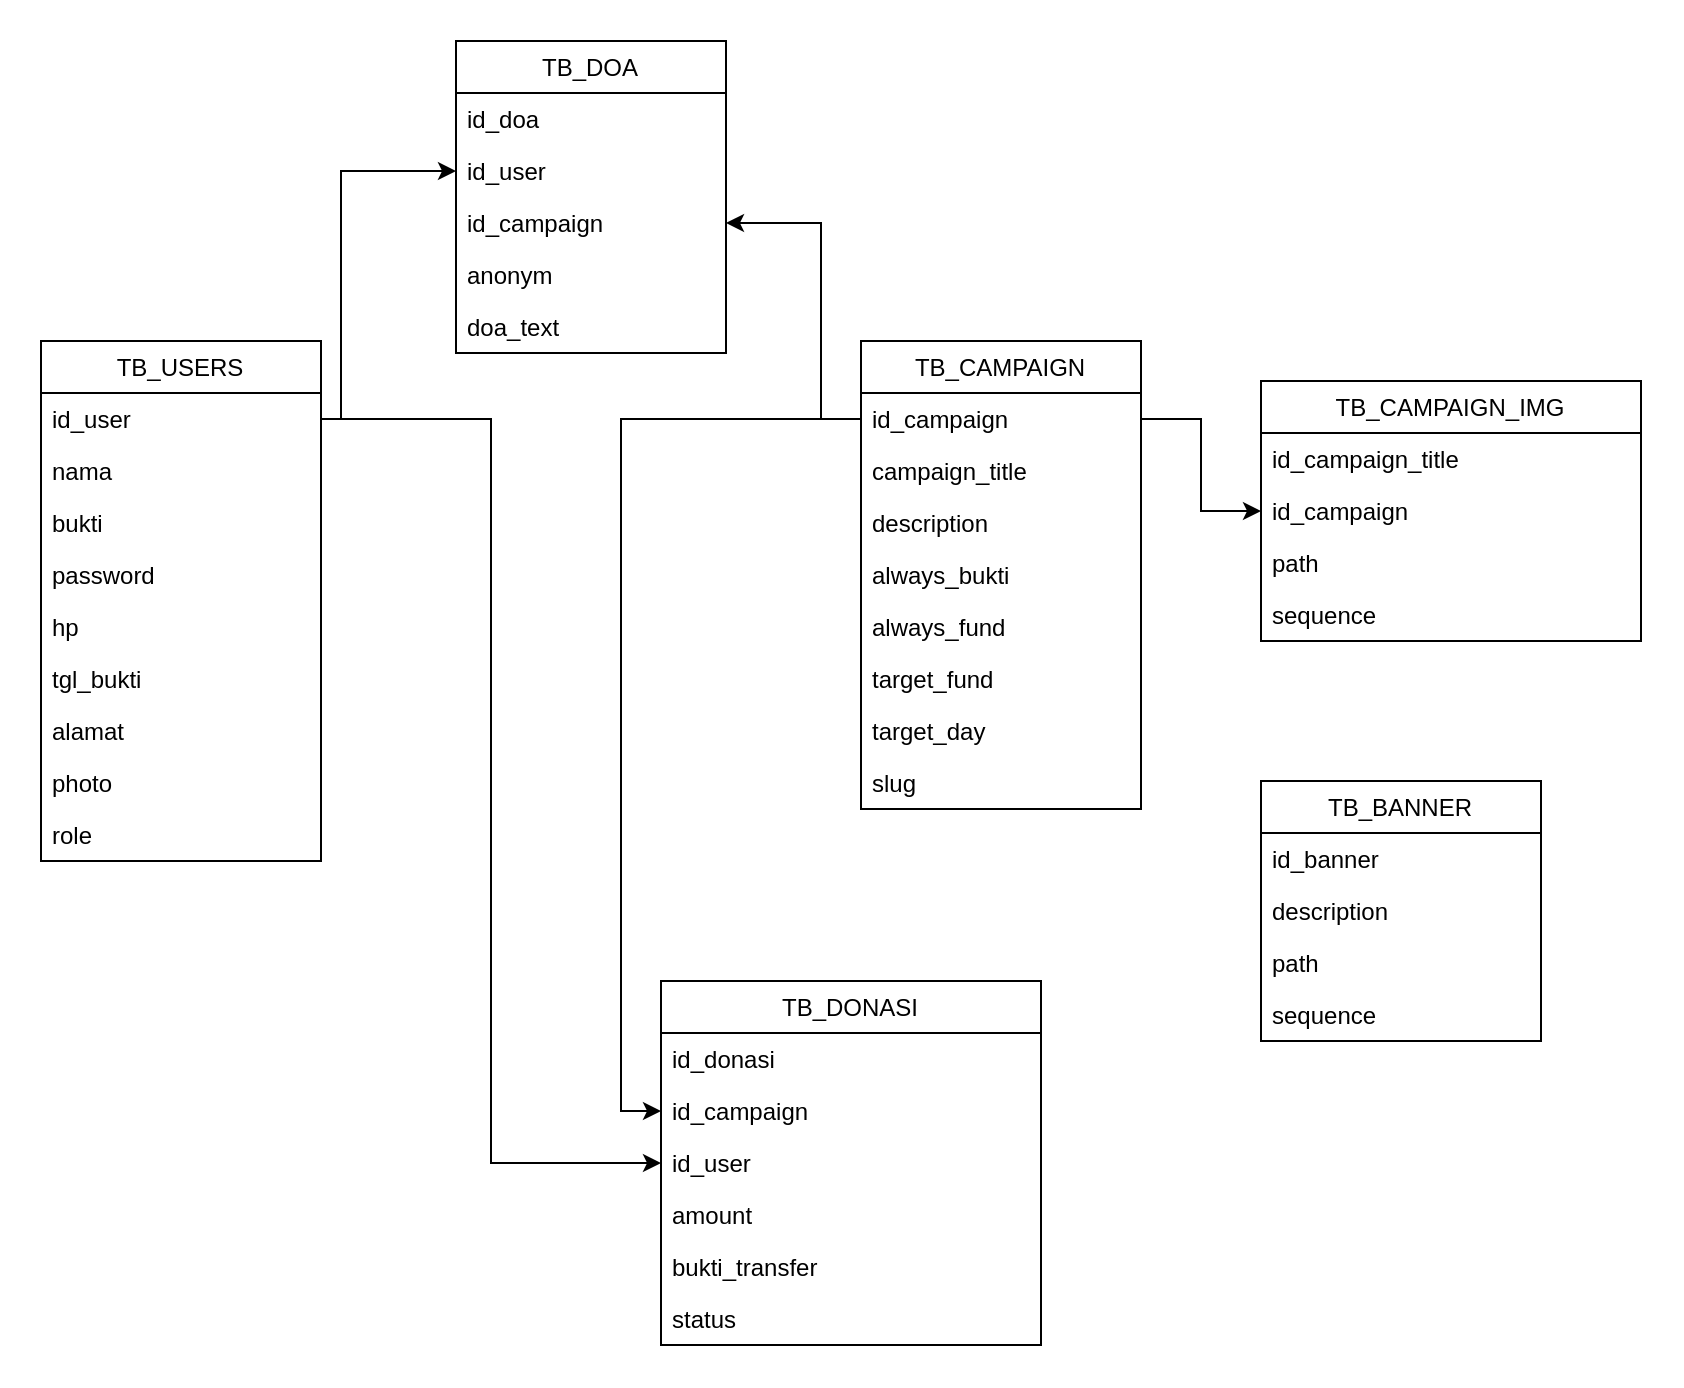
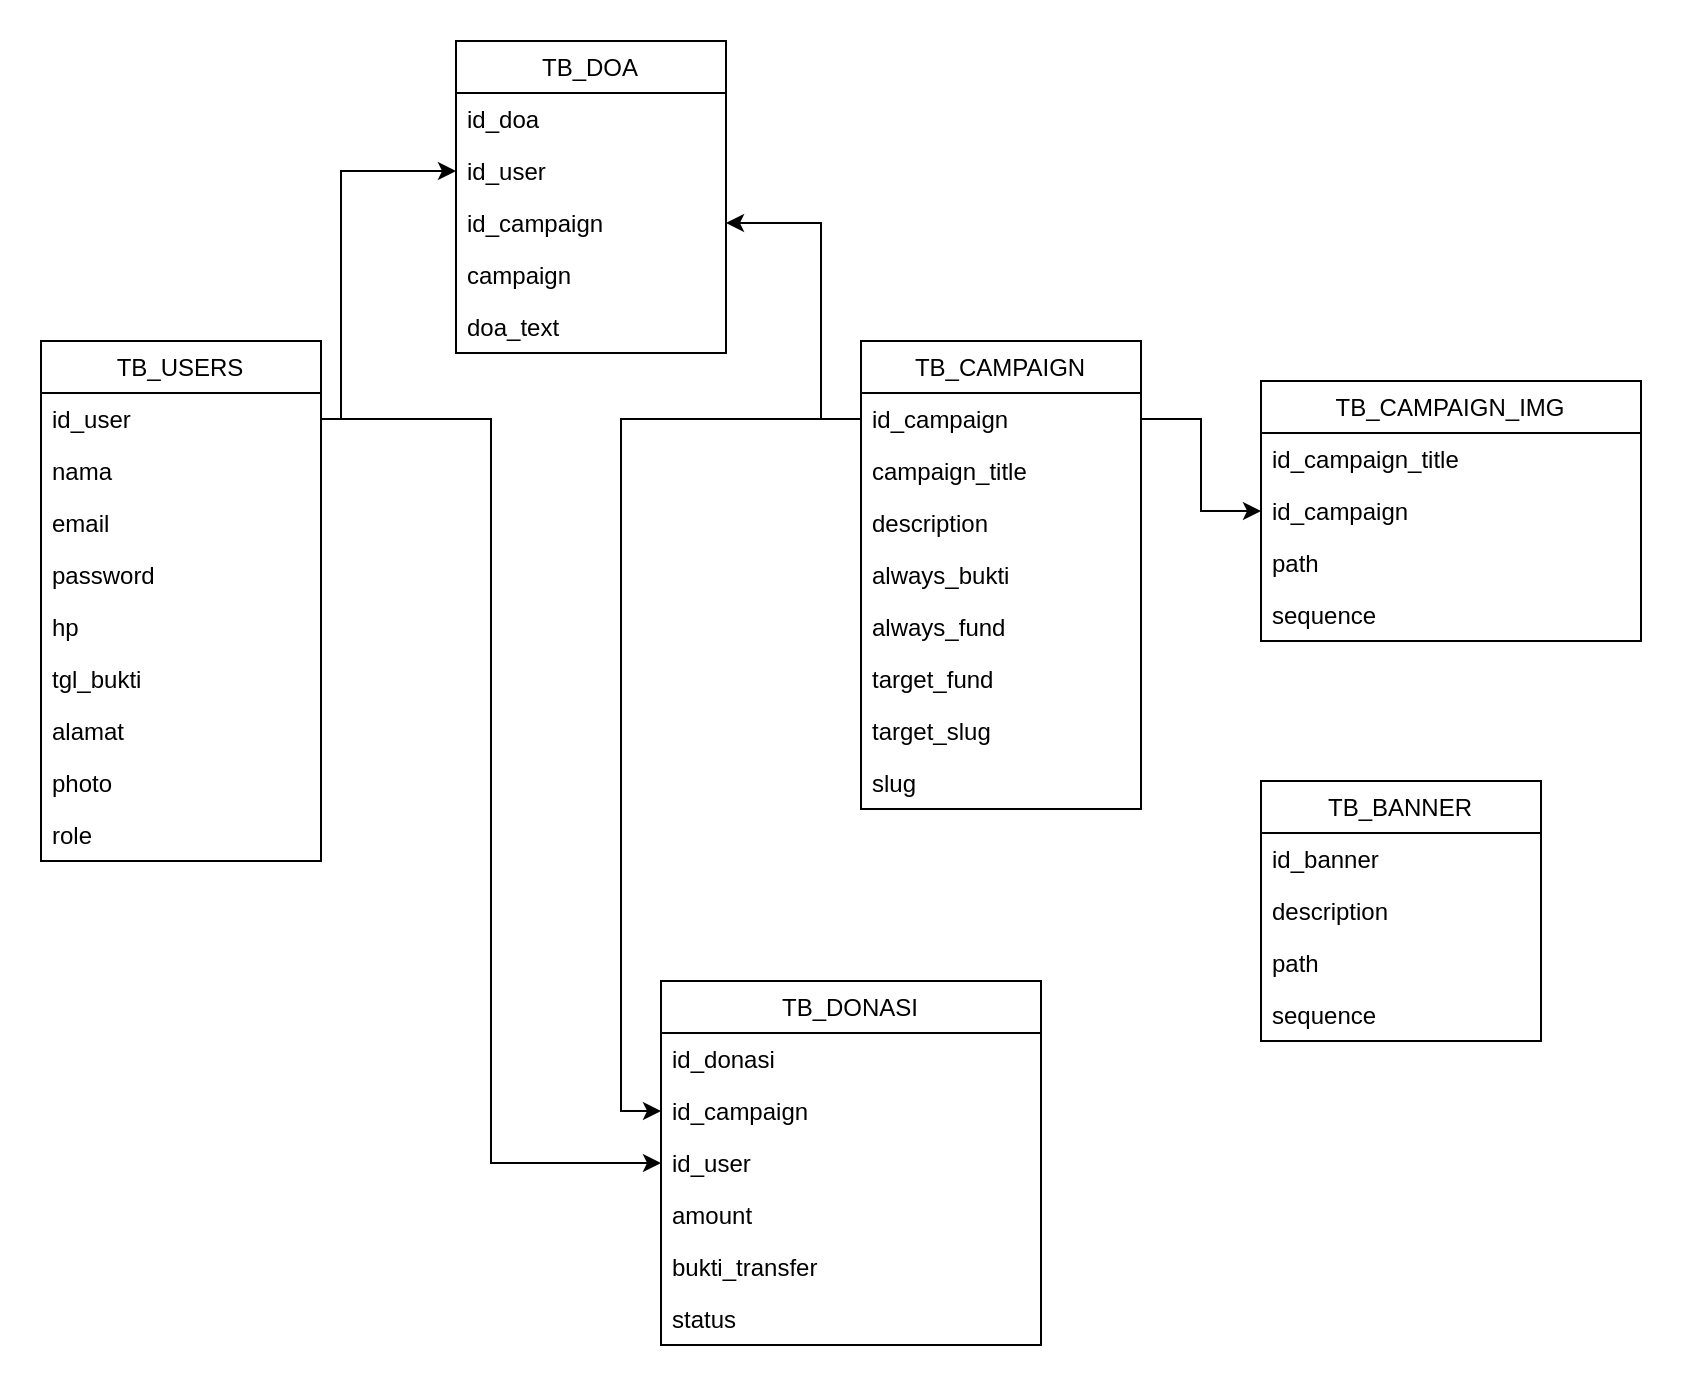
node "anonym": label "anonym" -> "campaign"
node "bukti": label "bukti" -> "email"
node "target_day": label "target_day" -> "target_slug"
